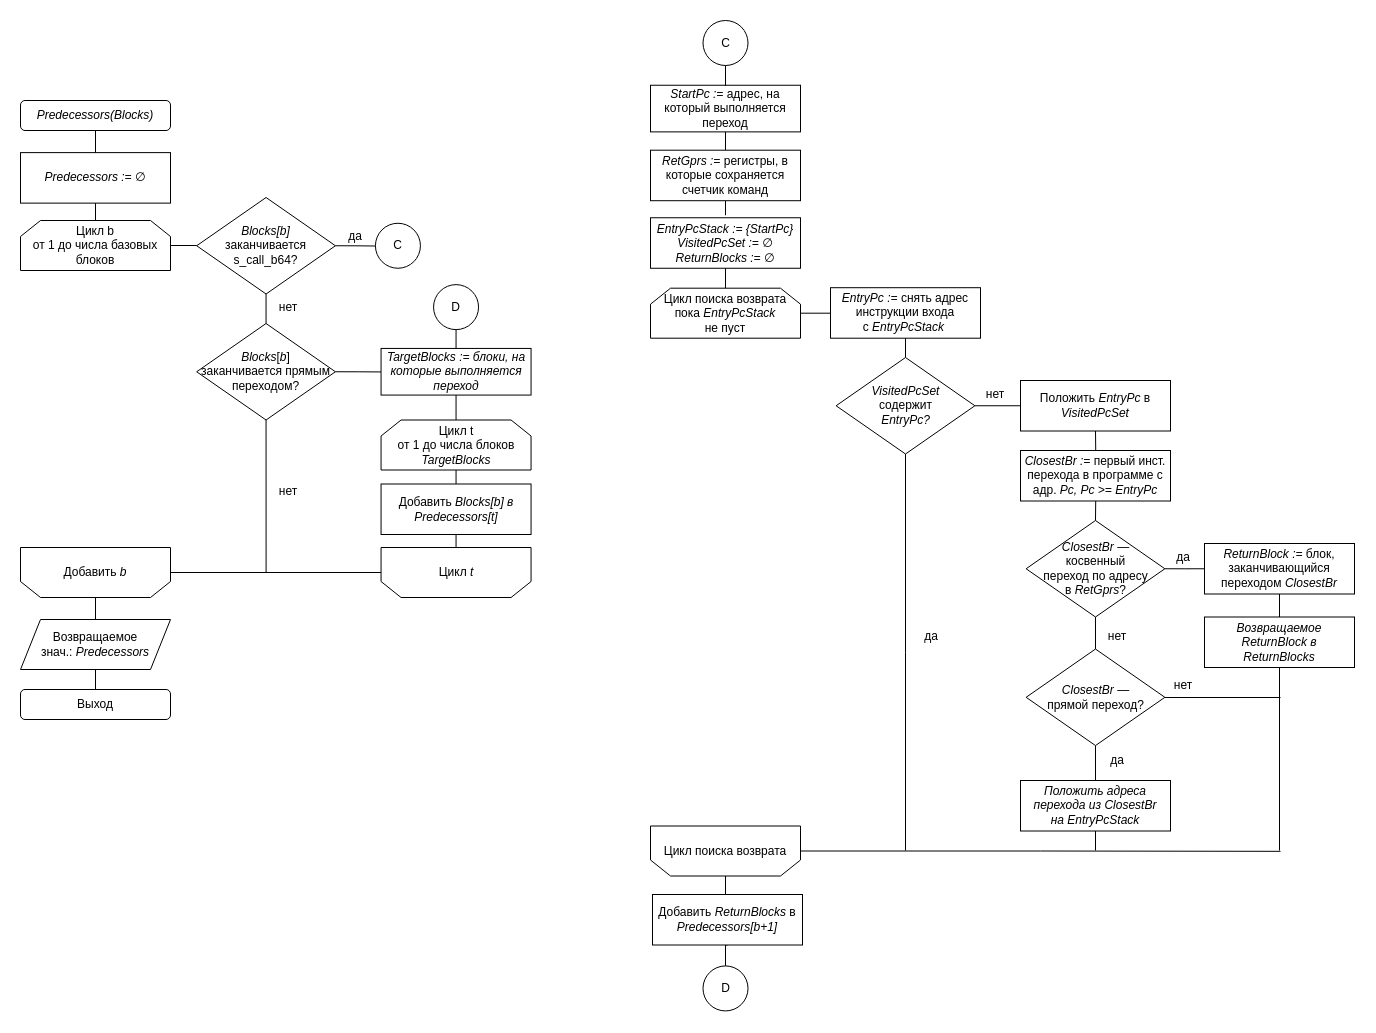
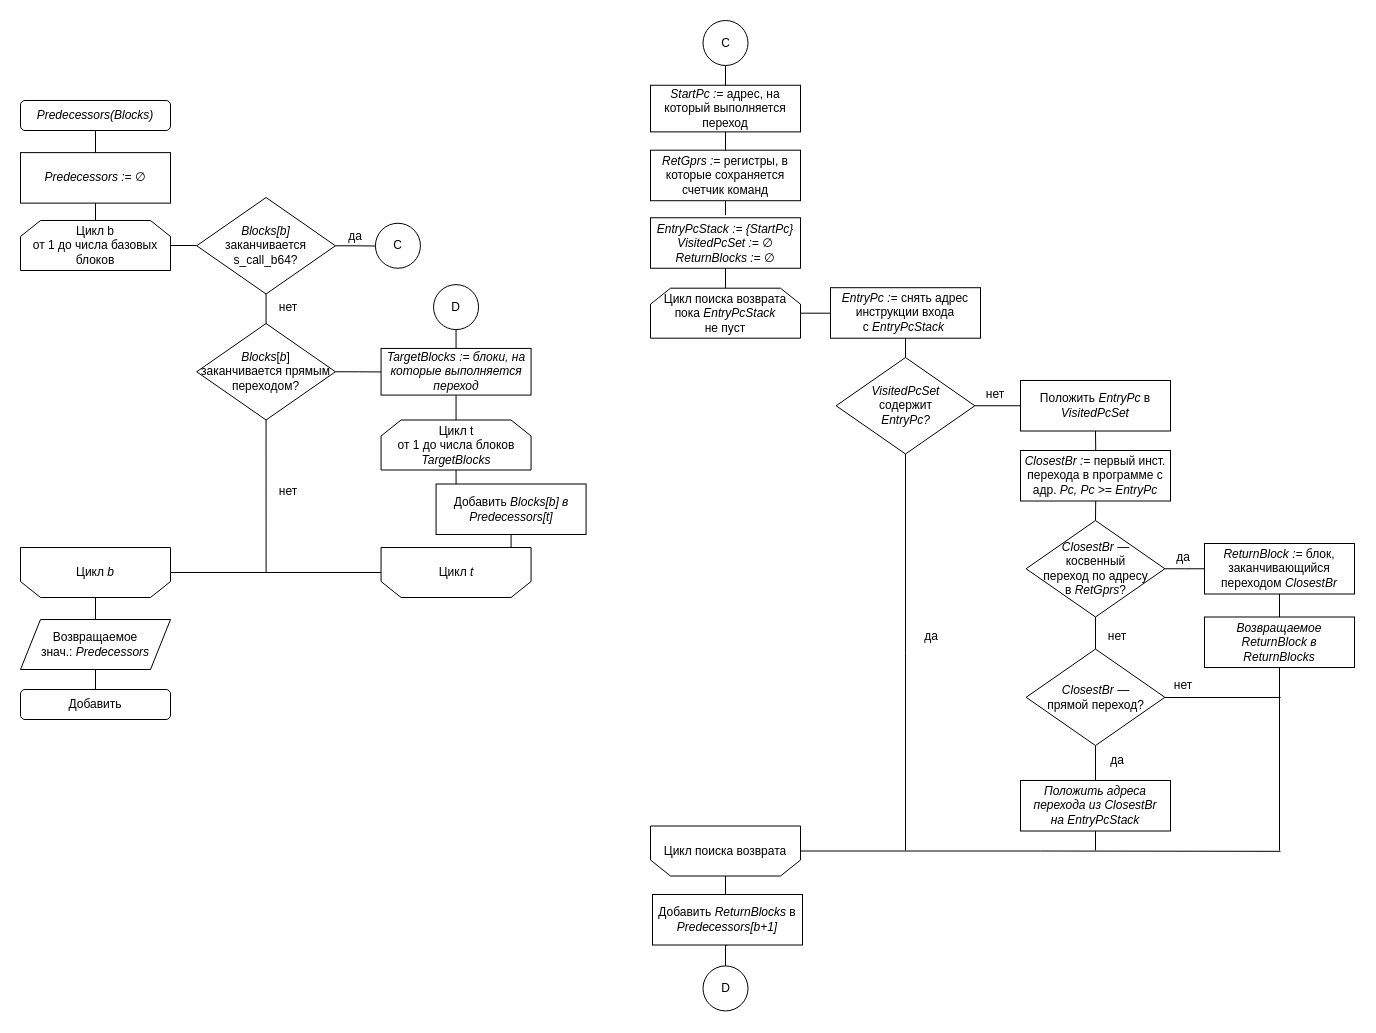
node "Добавить Blocks[b] в Predecessors[t]": moved (456, 509) -> (511, 509)
node "Добавить b": label "Добавить b" -> "Цикл b"
node "Выход": label "Выход" -> "Добавить"
